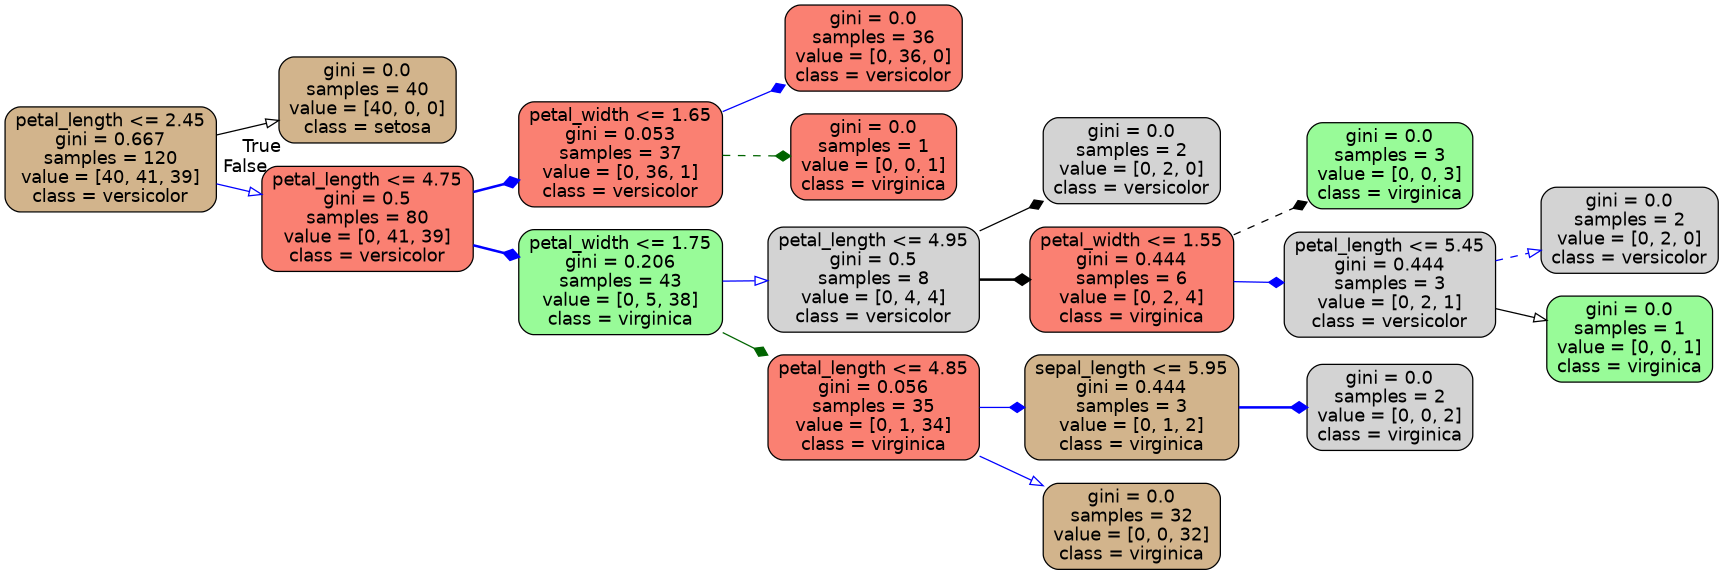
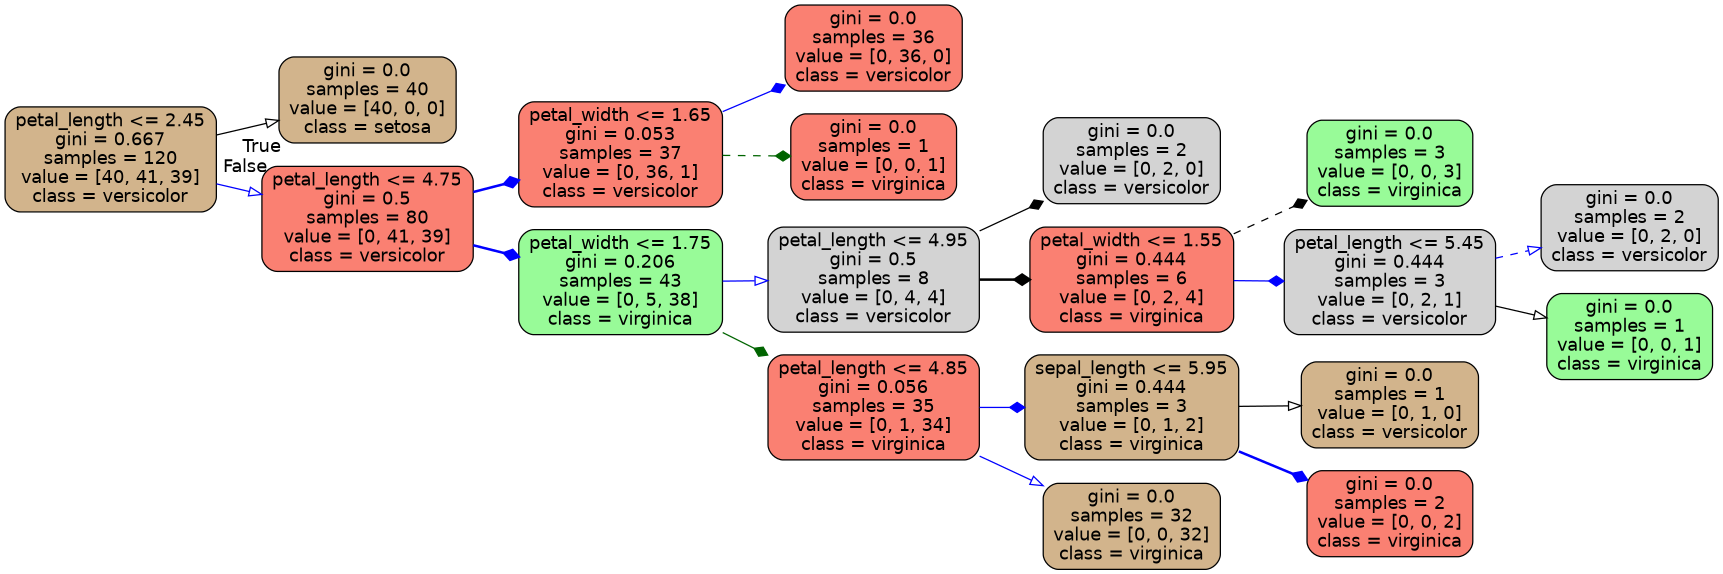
node "gini = 0.0 samples = 1 value = [0, 1, 0] class = versicolor": added
node "gini = 0.0 samples = 2 value = [0, 0, 2] class = virginica": fillcolor lightgrey -> salmon
